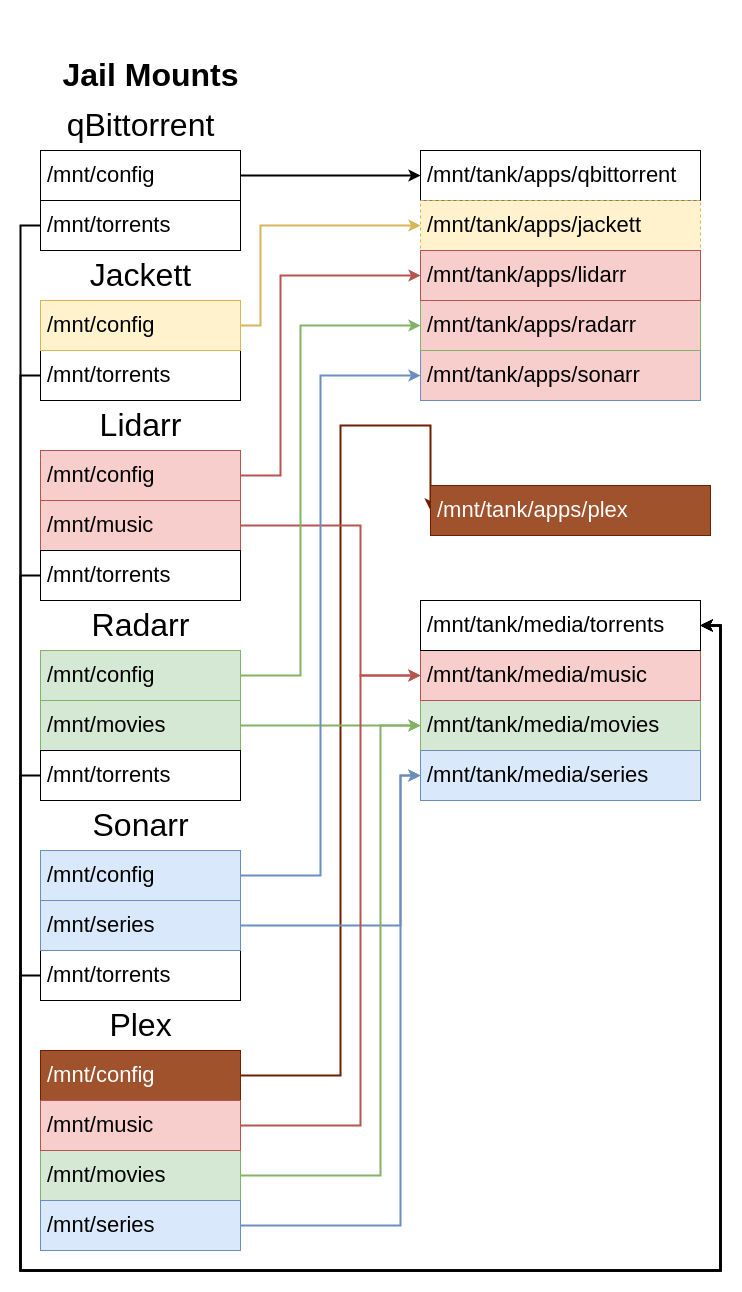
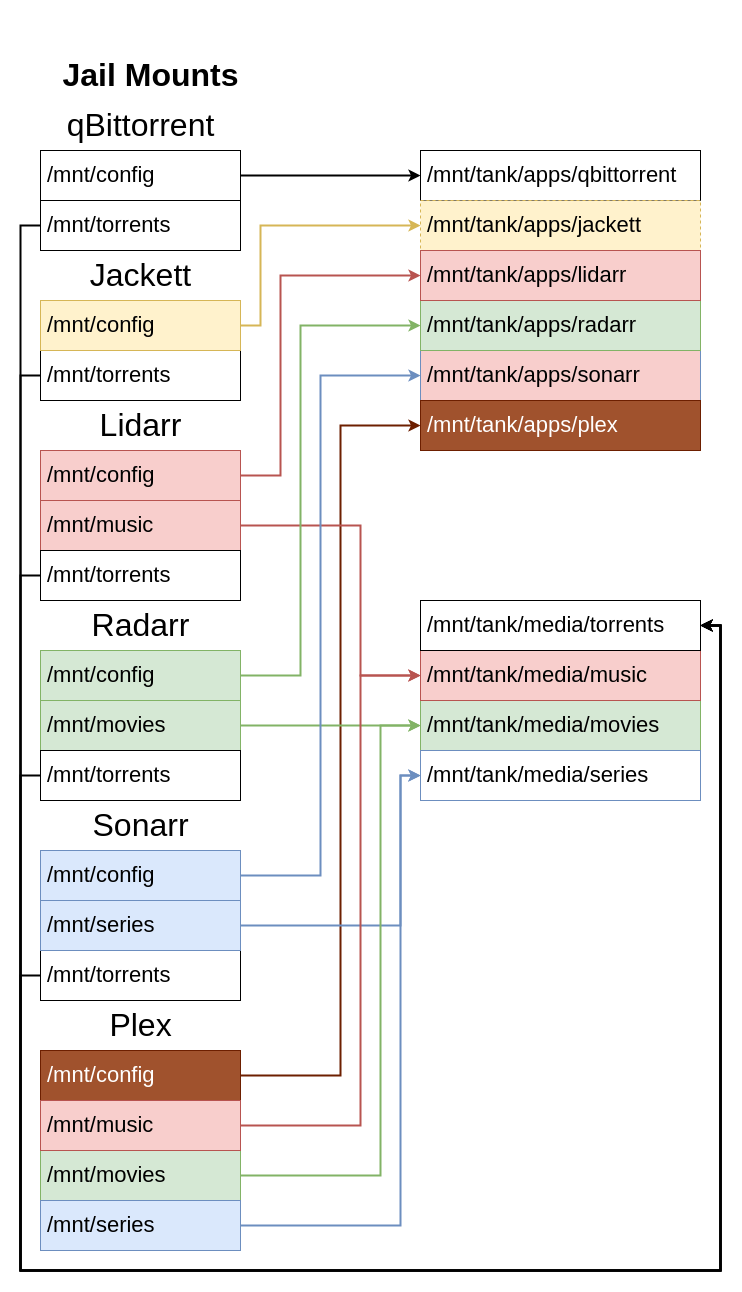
node "/mnt/tank/apps/radarr": fillcolor #f8cecc -> #d5e8d4
node "/mnt/tank/apps/plex": moved (571, 511) -> (561, 426)
node "/mnt/tank/media/series": fillcolor #dae8fc -> #ffffff
